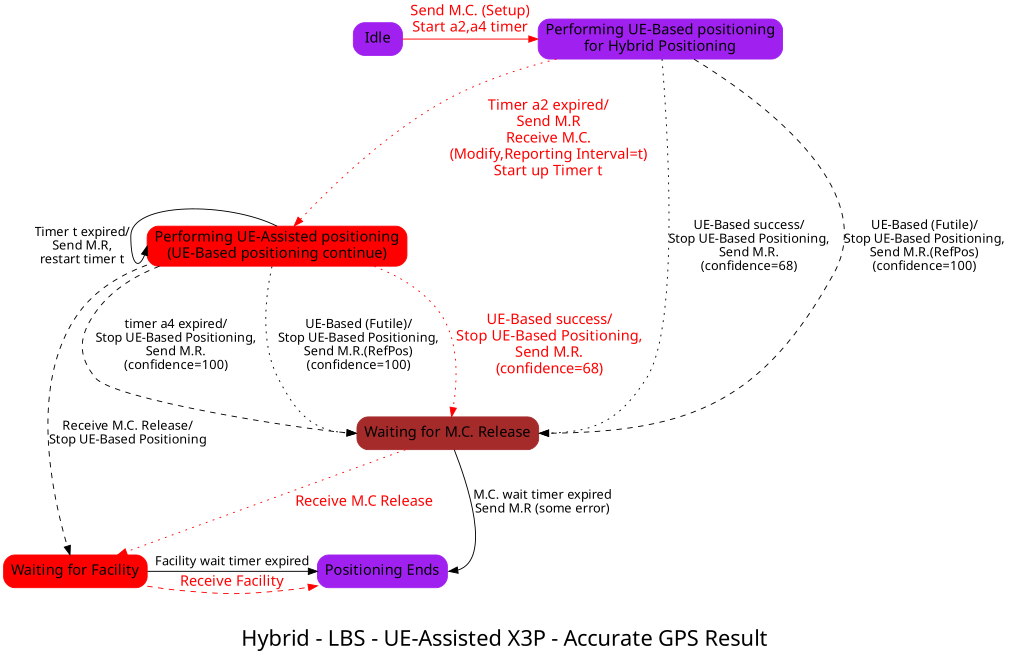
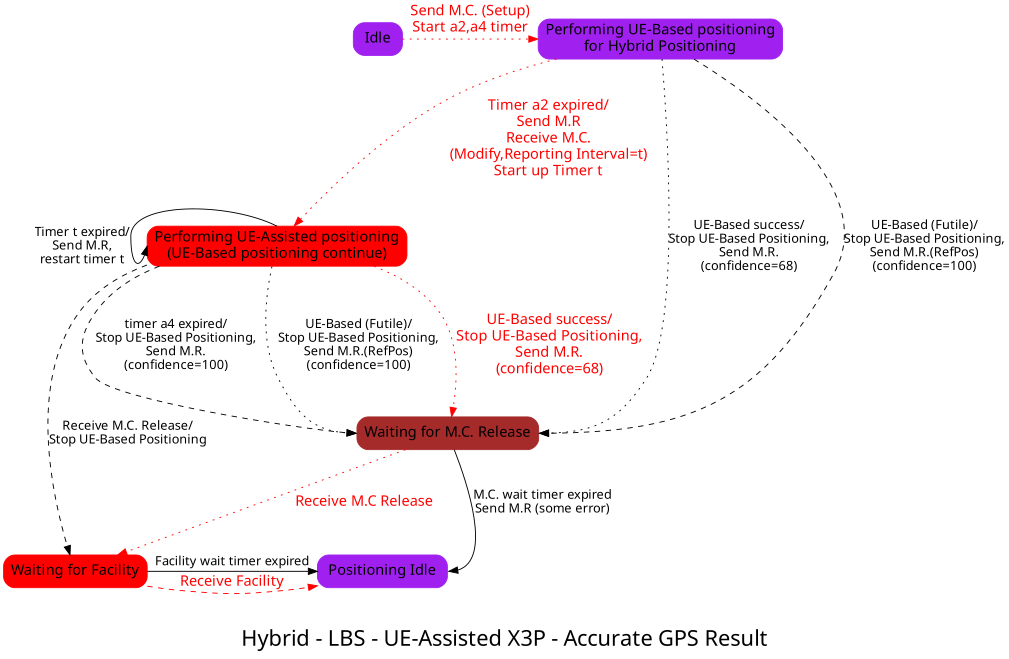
edge "Idle" -> "Performing UE-Based positioning for Hybrid Positioning": style solid -> dotted
node "Positioning Ends": label "Positioning Ends" -> "Positioning Idle"
